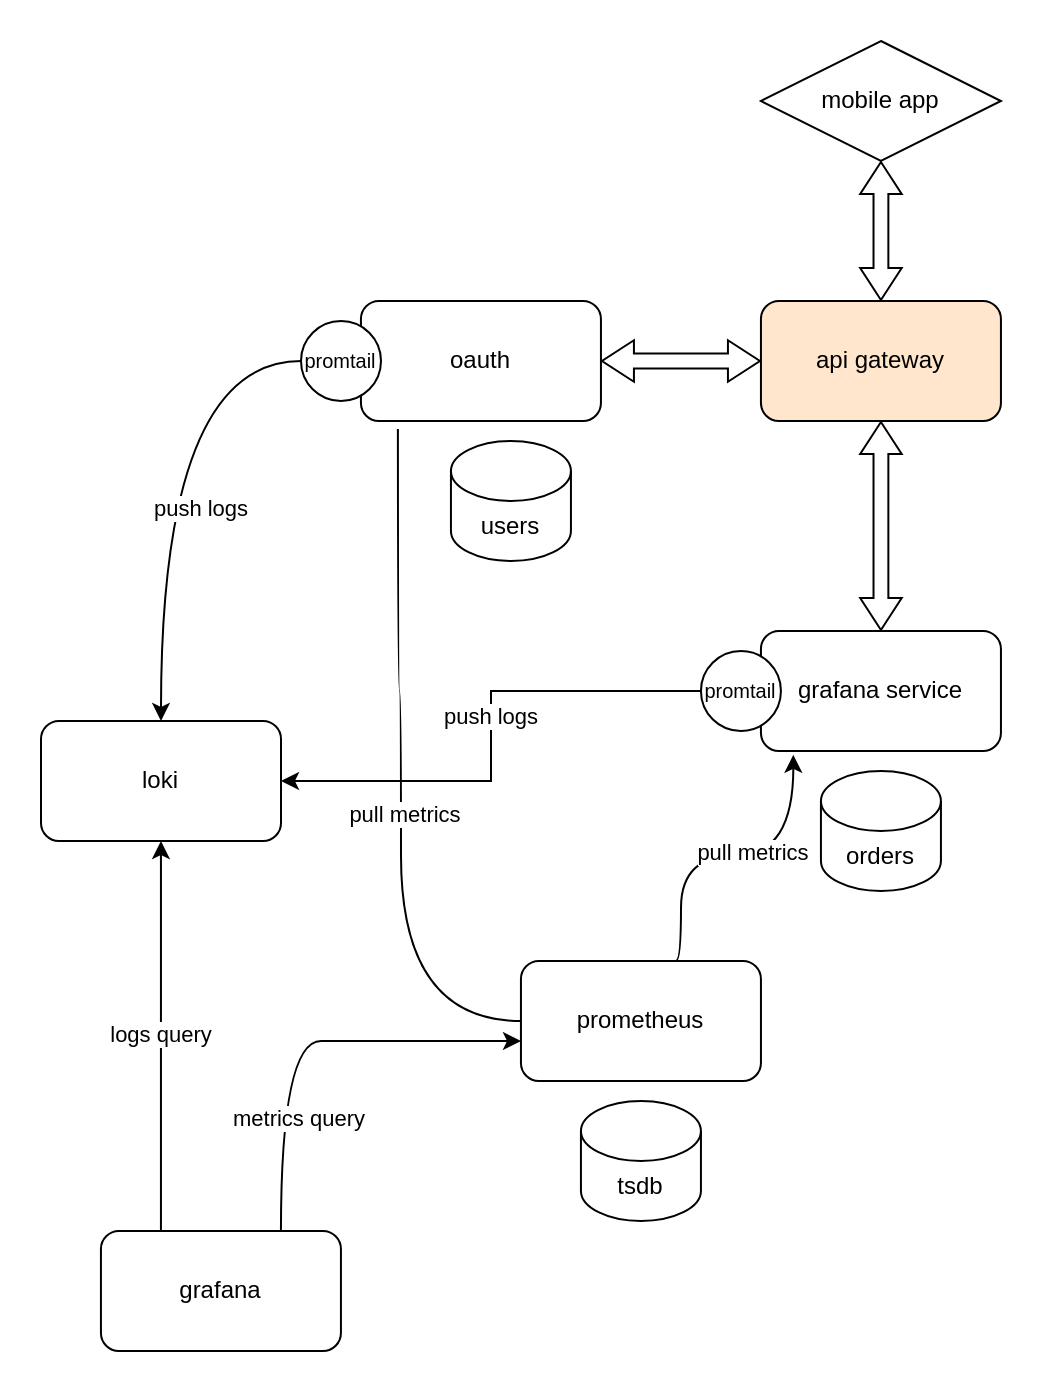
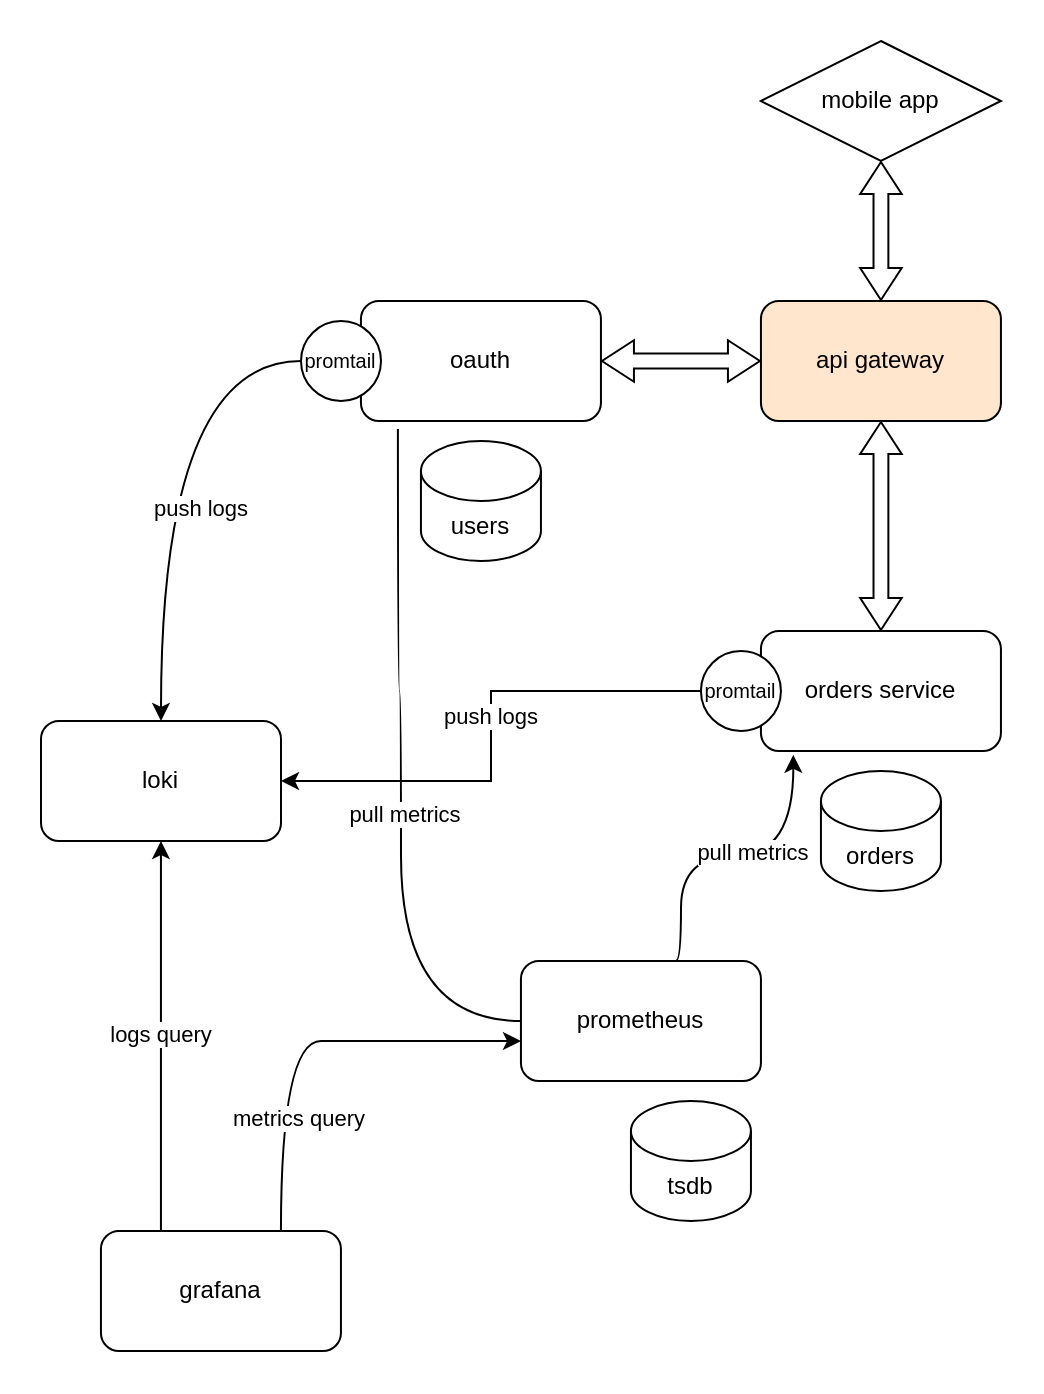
node "users": moved (511, 501) -> (481, 501)
node "grafana service": label "grafana service" -> "orders service"
node "tsdb": moved (641, 1161) -> (691, 1161)
